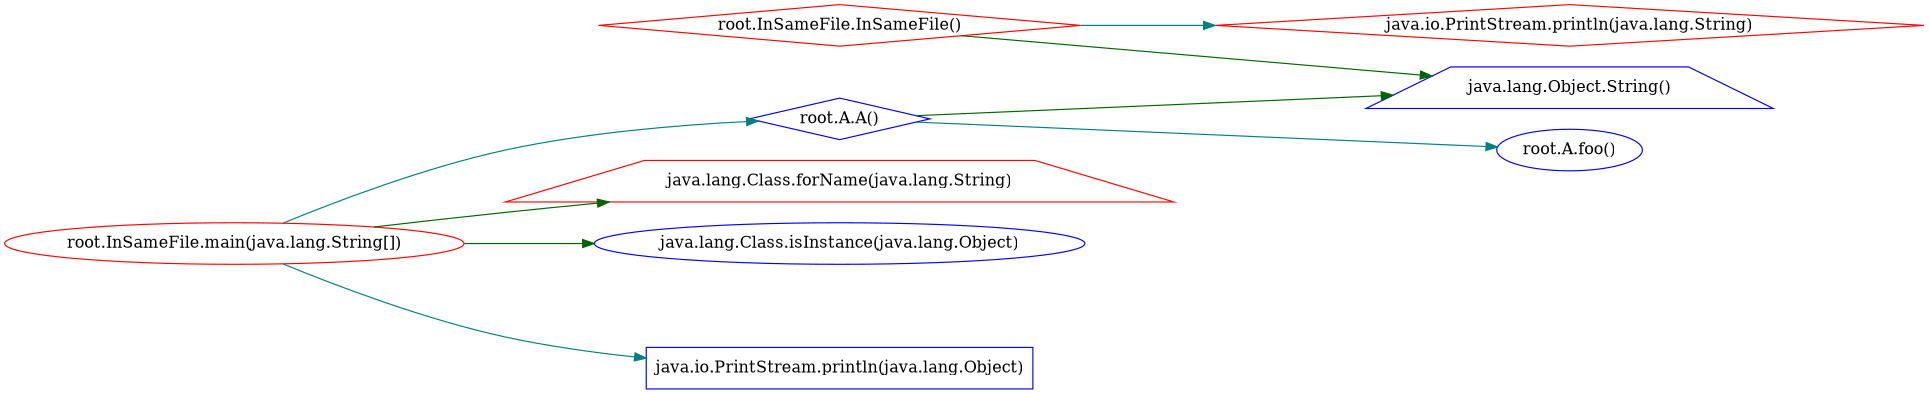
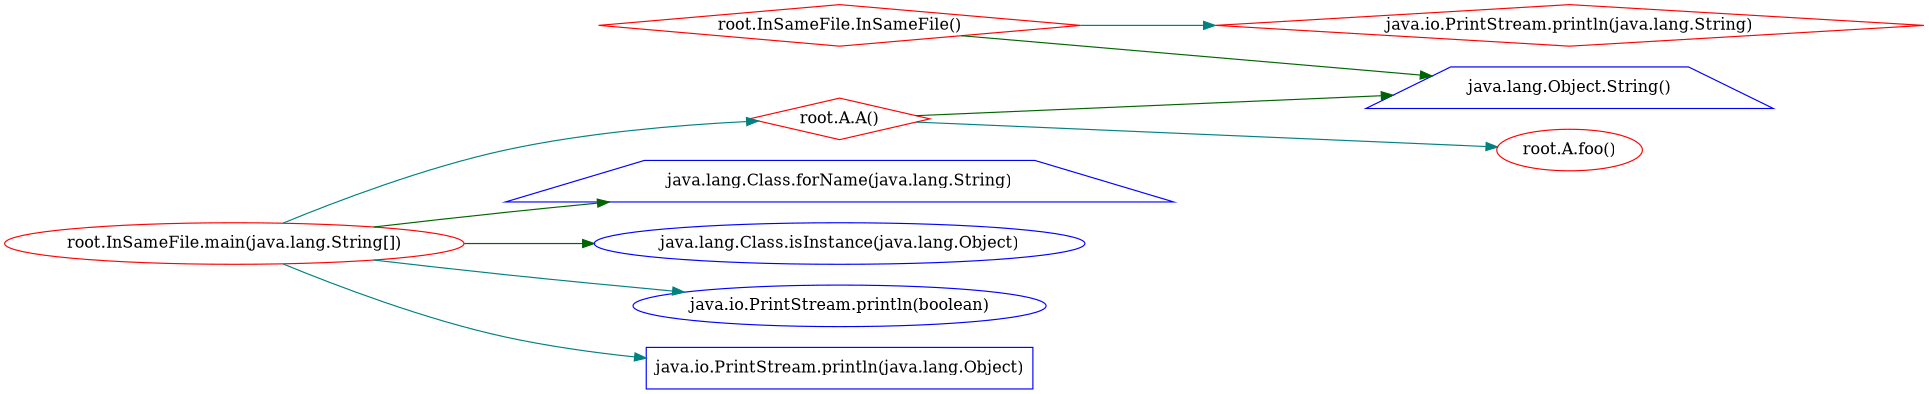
node "root.A.A()": color blue -> red
node "root.A.foo()": color blue -> red
node "java.lang.Class.forName(java.lang.String)": color red -> blue
node "java.io.PrintStream.println(boolean)": added
